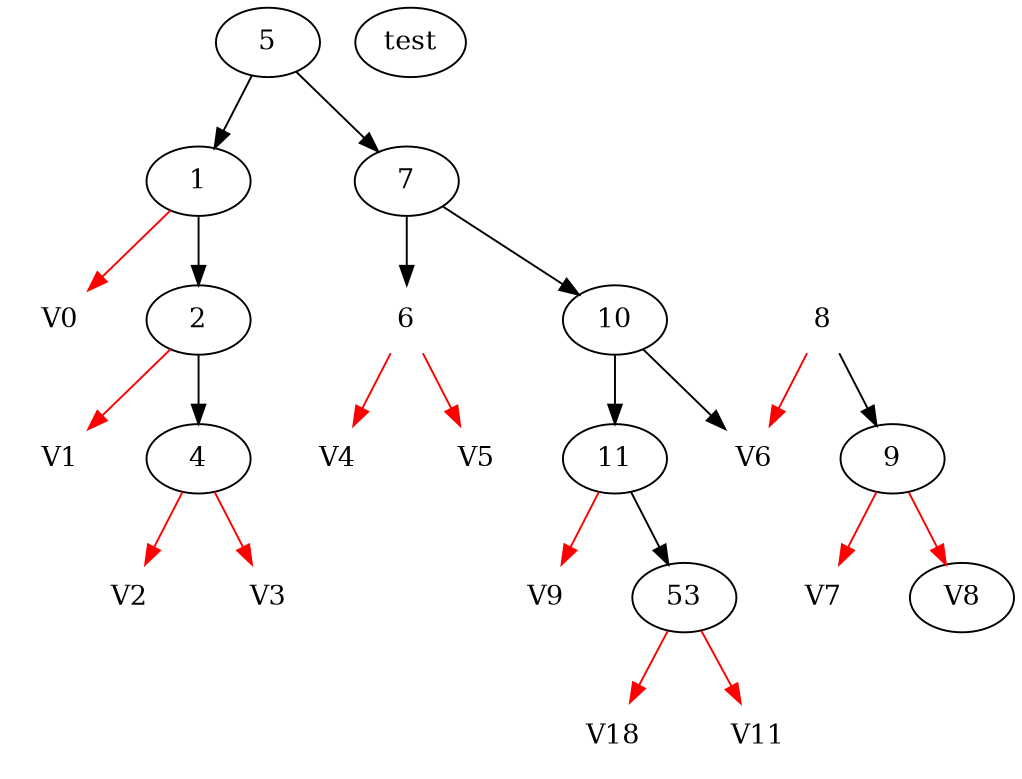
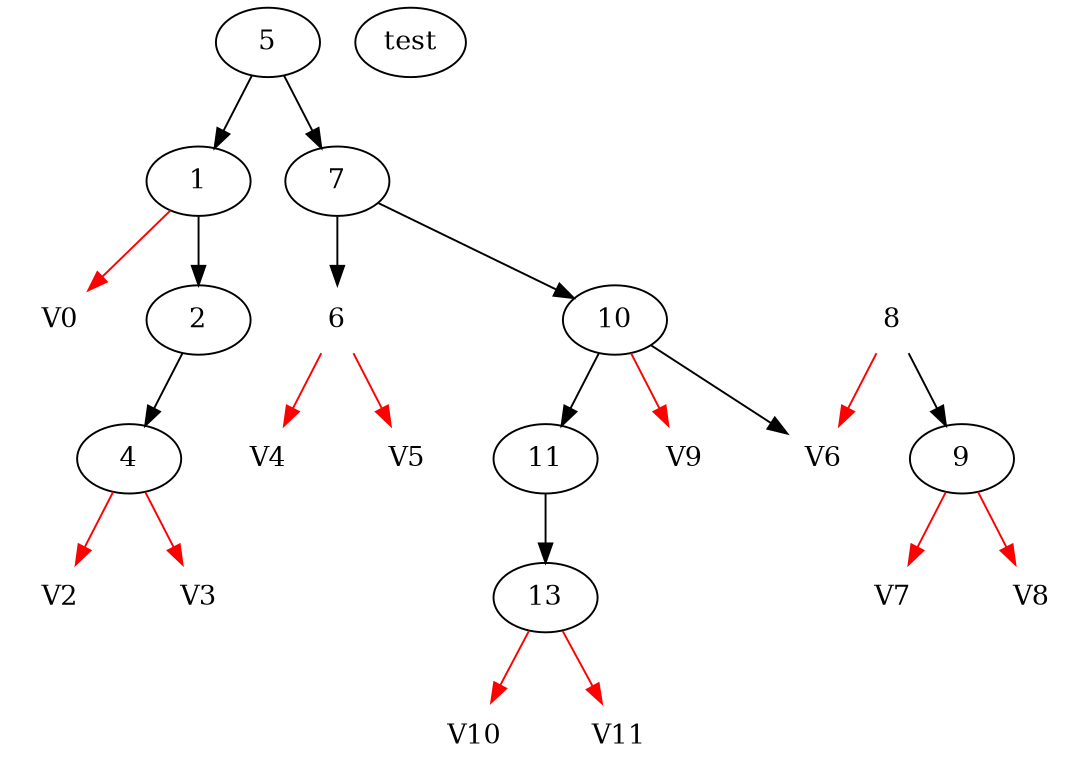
node "V1": removed
edge "11" -> "V9": now "10" -> "V9"
node "53": label "53" -> "13"
node "V8": color black -> #ff00000
node "V18": label "V18" -> "V10"
